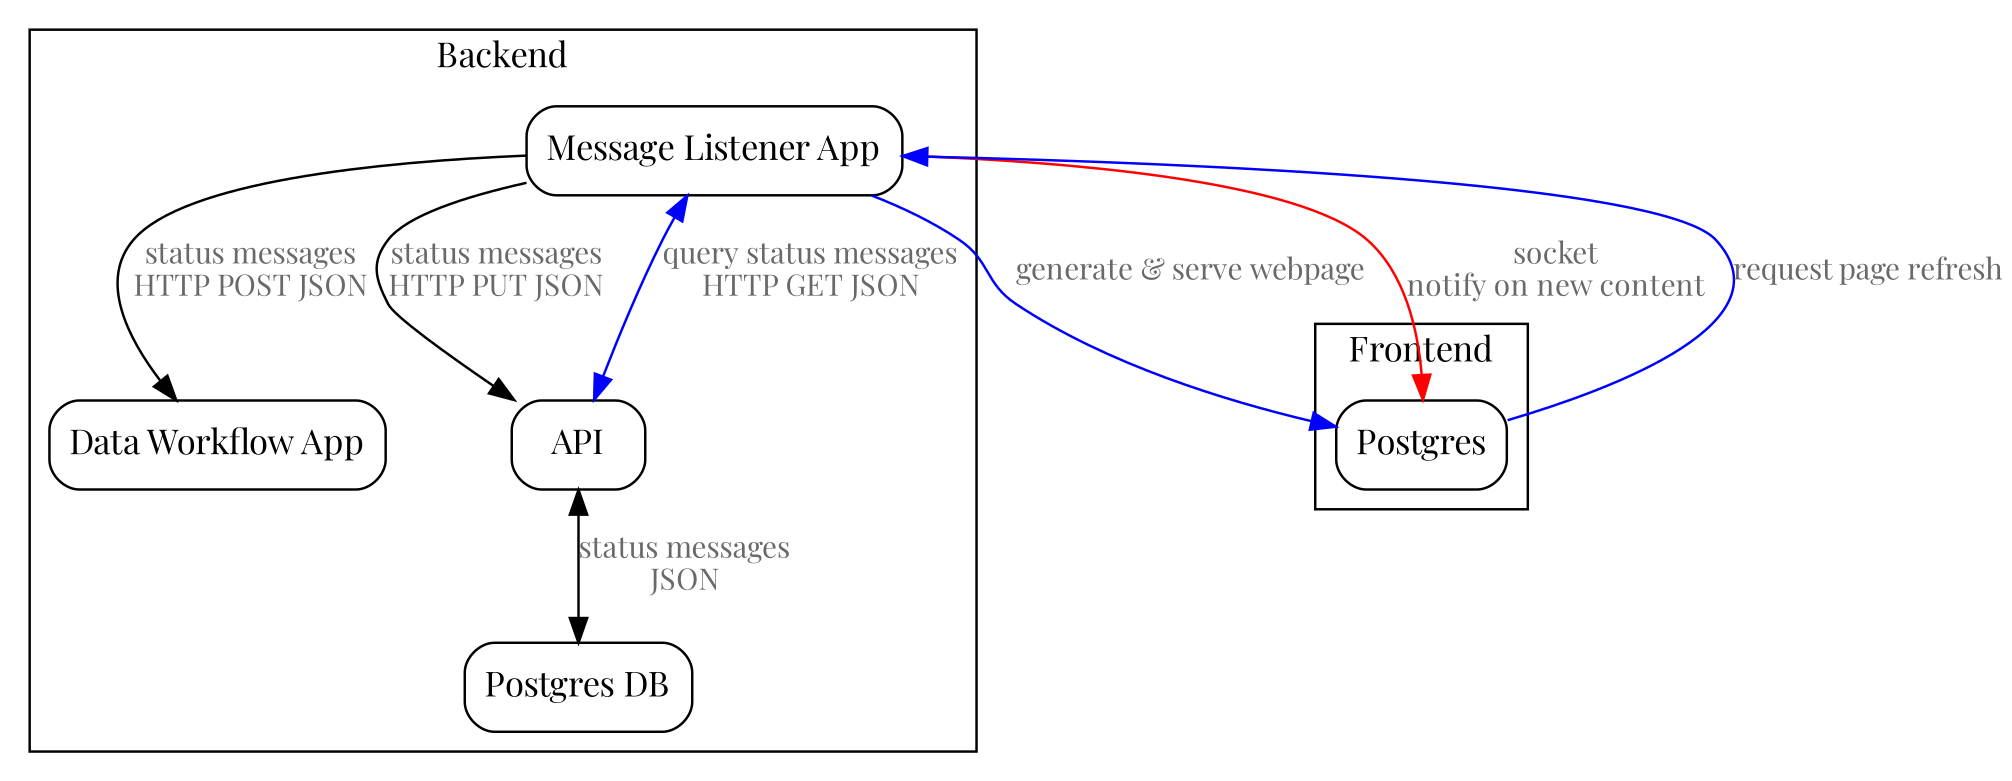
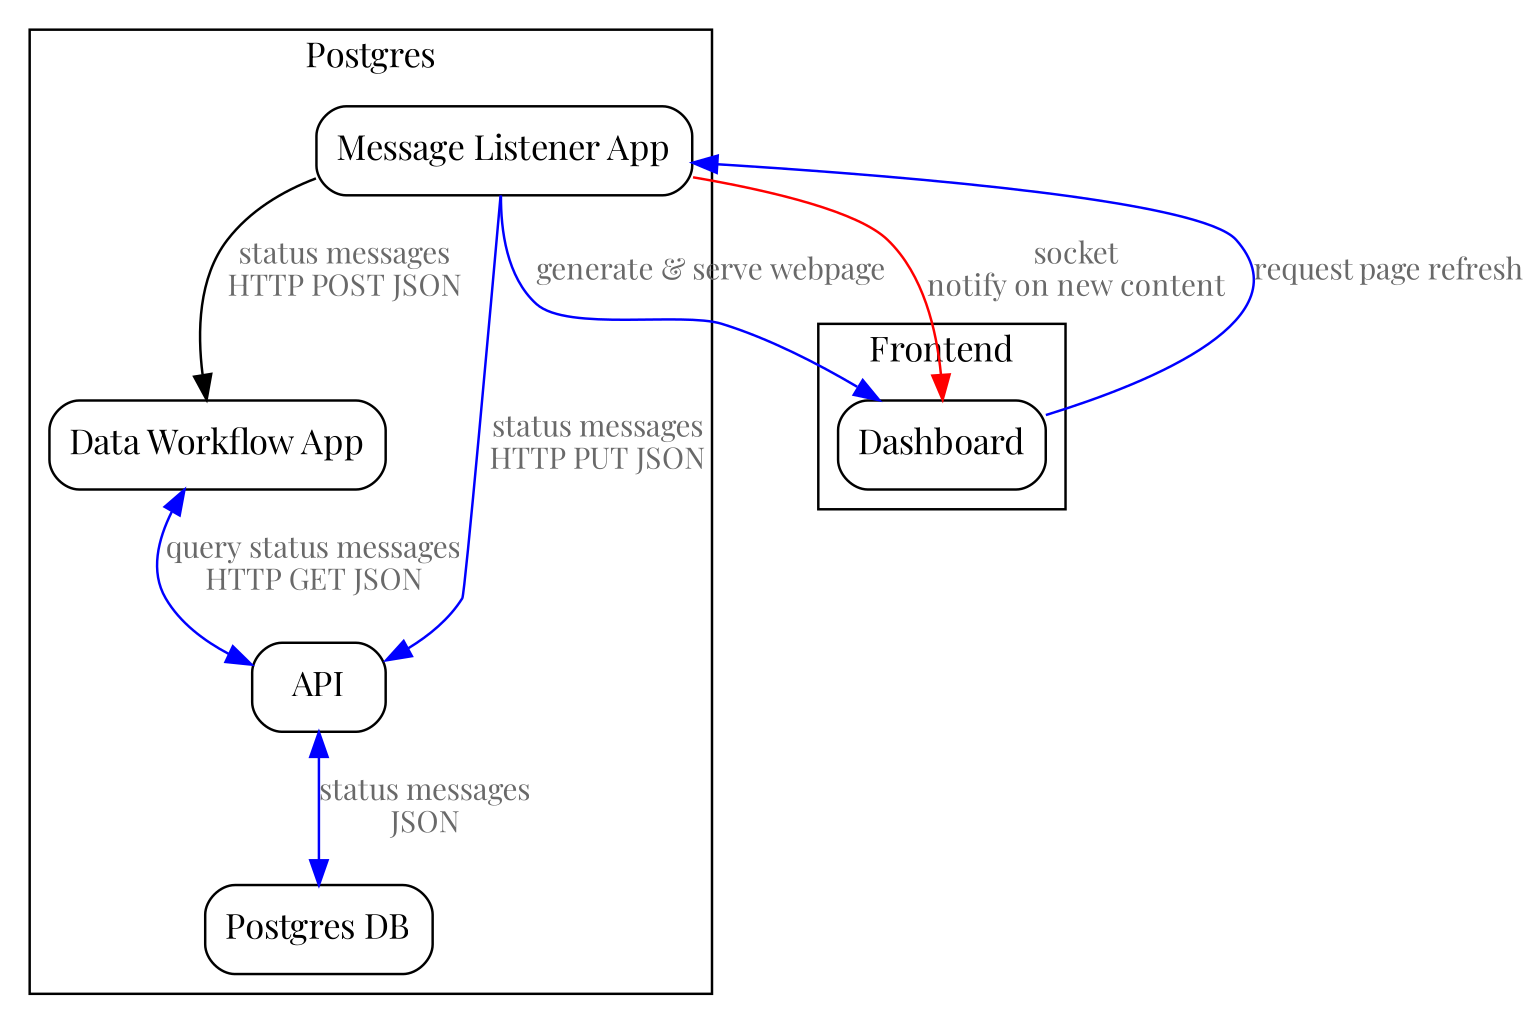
cluster "Backend": label "Backend" -> "Postgres"
edge "Message Listener App" -> "API": color black -> blue
edge "Message Listener App" -- "API": now "Data Workflow App" -- "API"
node "Postgres": label "Postgres" -> "Dashboard"
edge "API" -- "Postgres DB": color black -> blue
